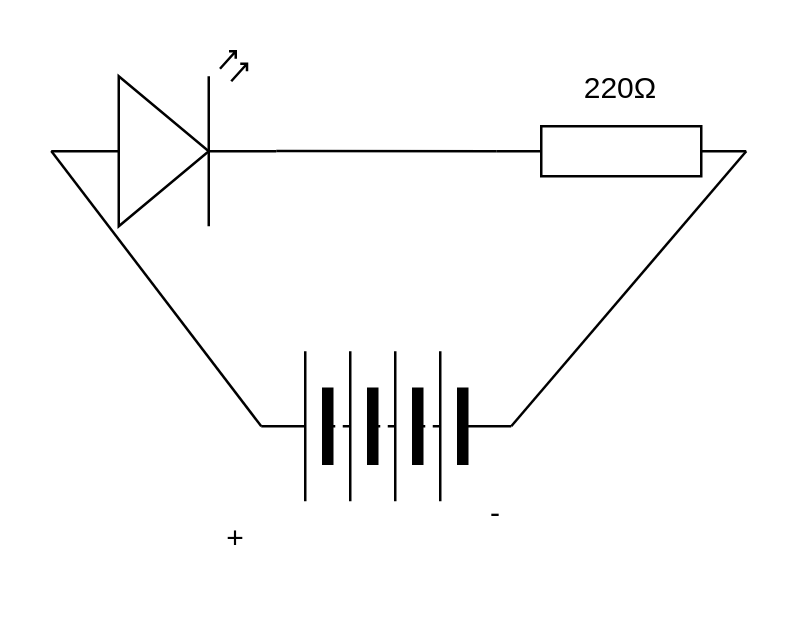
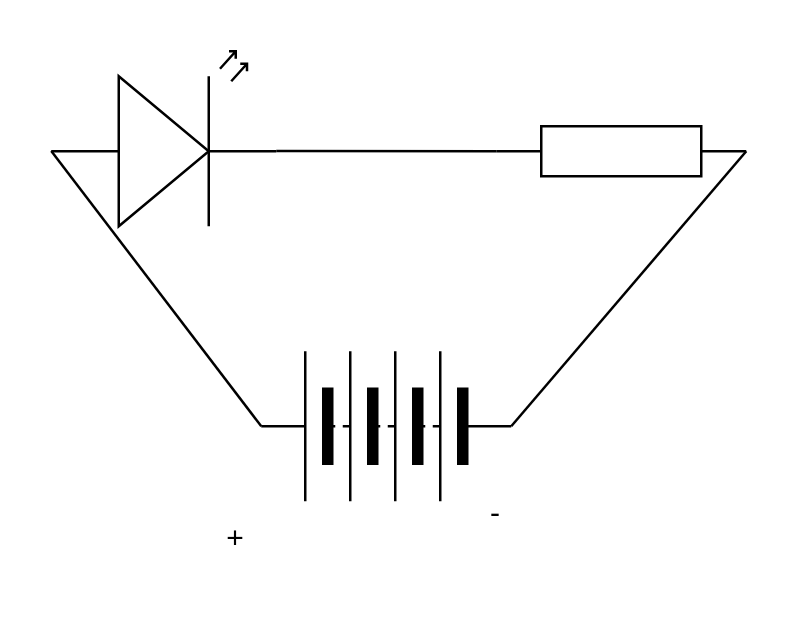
node "220Ω": removed
